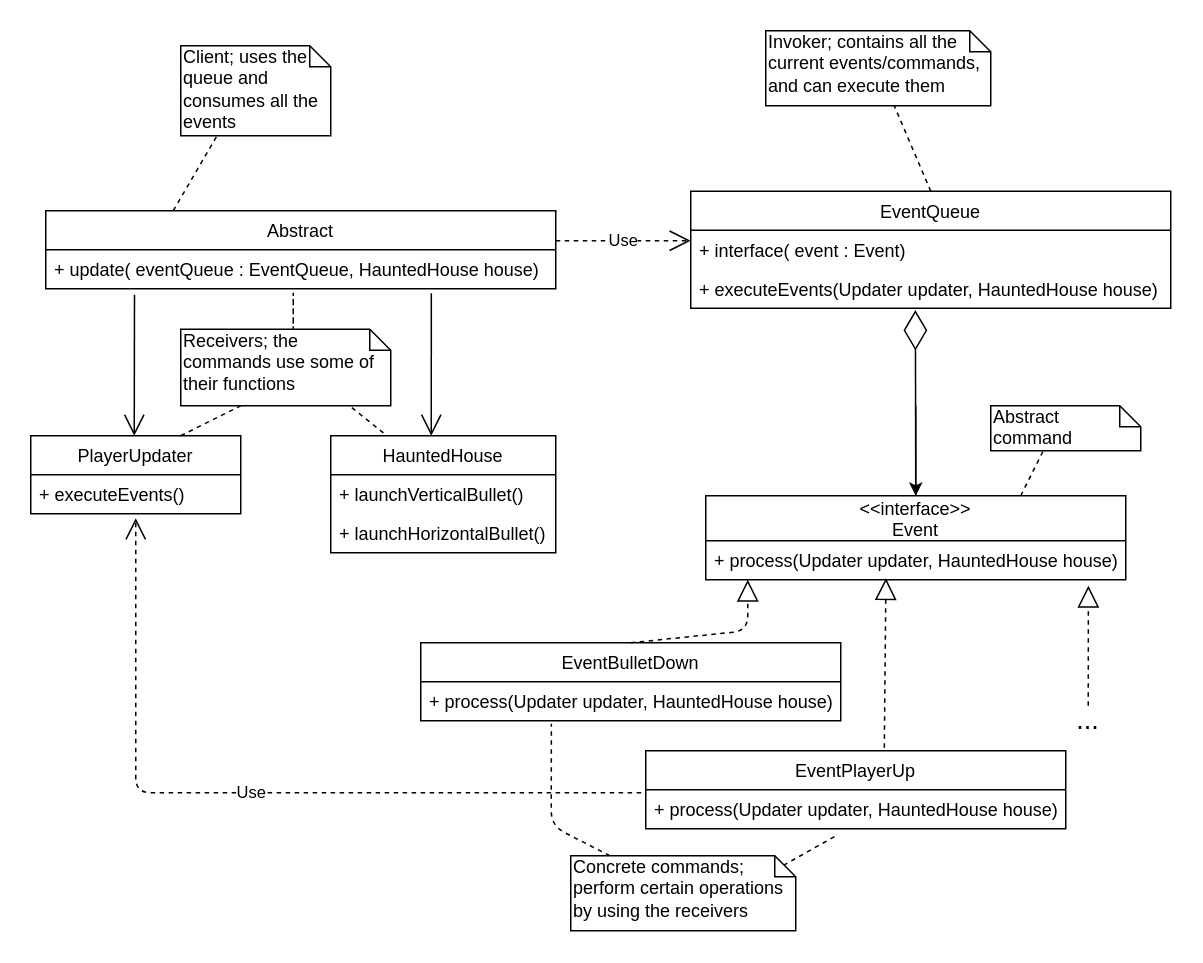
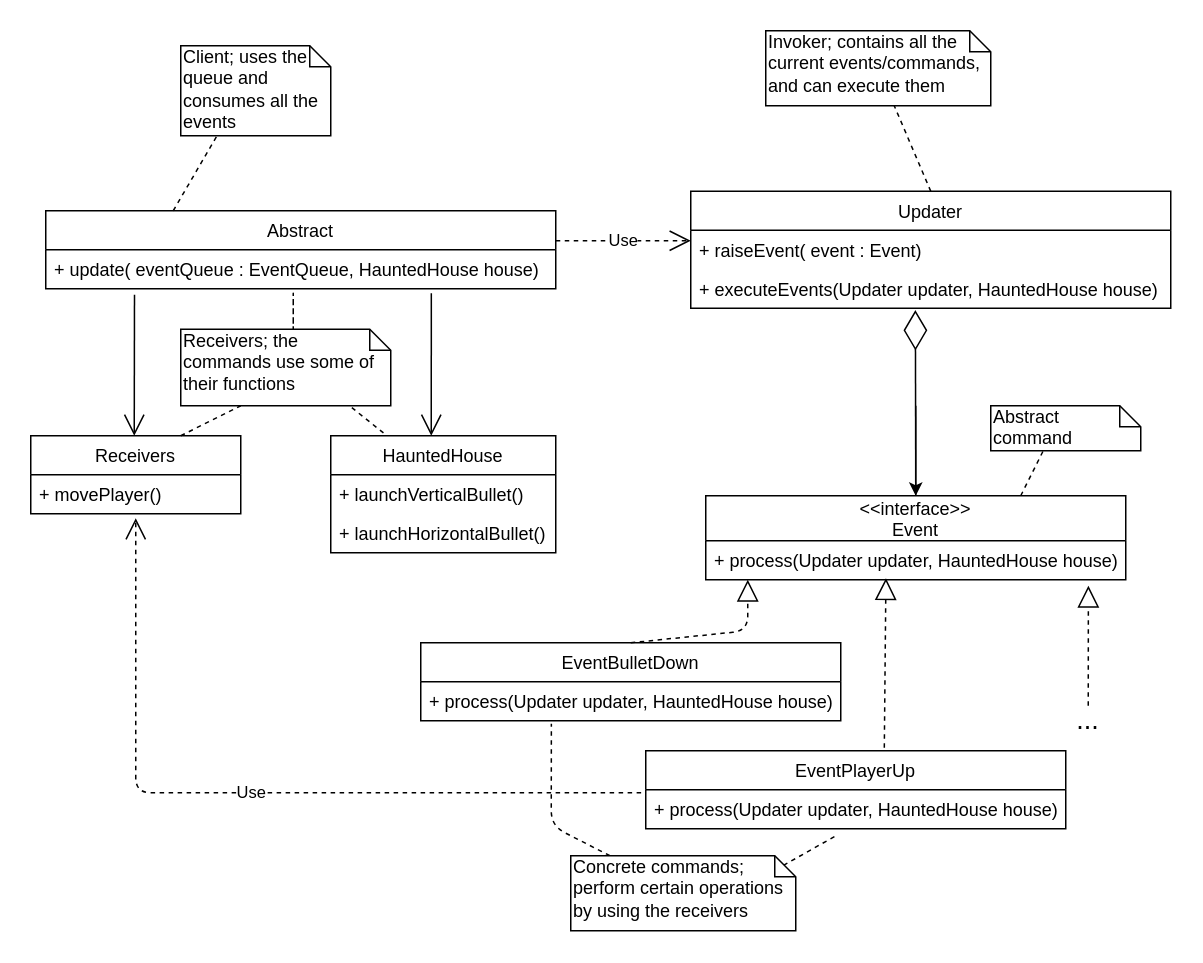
node "EventQueue": label "EventQueue" -> "Updater"
node "+ interface( event : Event)": label "+ interface( event : Event)" -> "+ raiseEvent( event : Event)"
node "PlayerUpdater": label "PlayerUpdater" -> "Receivers"
node "+ executeEvents()": label "+ executeEvents()" -> "+ movePlayer()"
